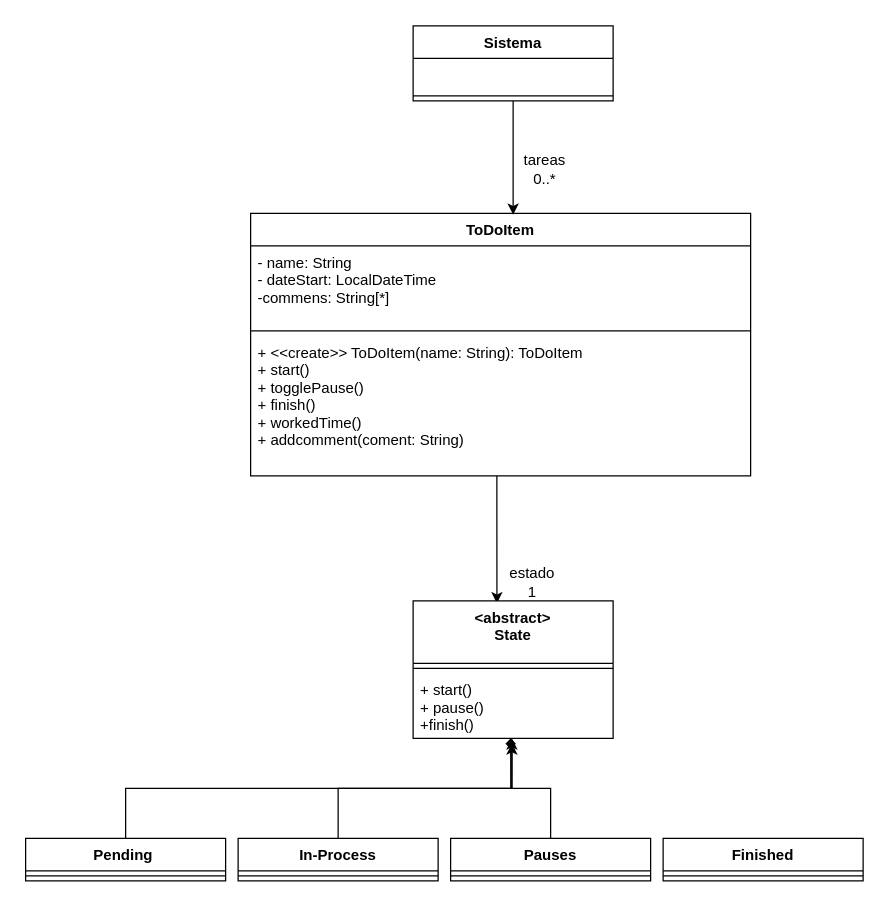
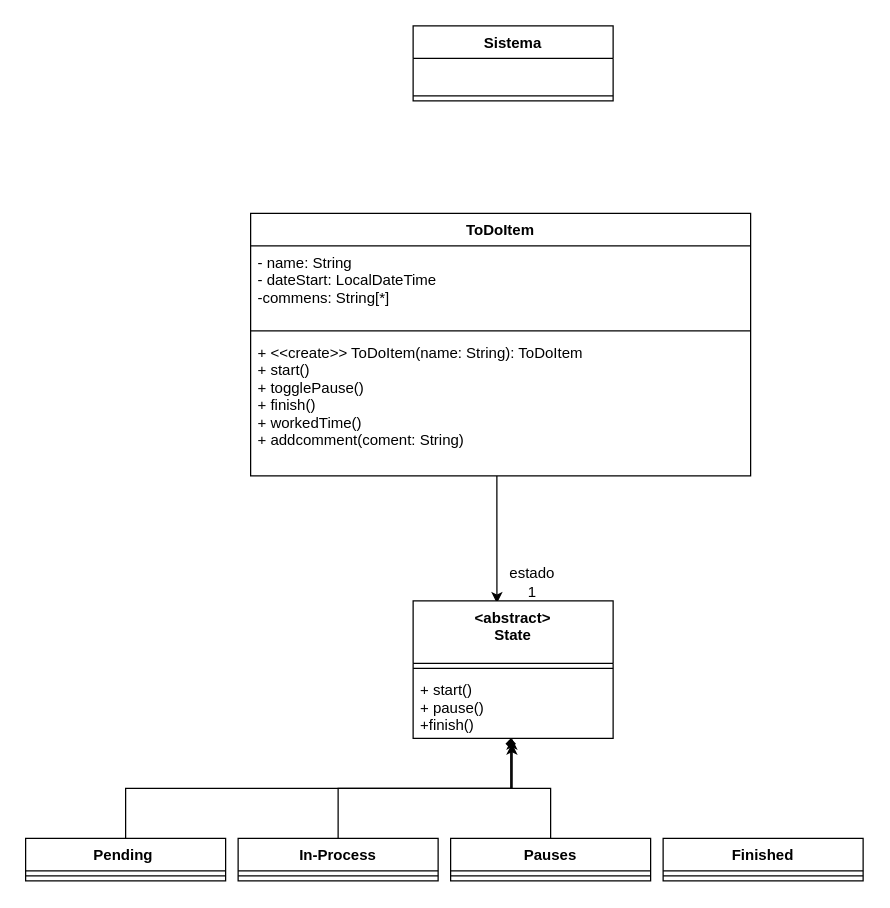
edge "Sistema" -> "ToDoItem": removed
node "tareas 0..*": removed
